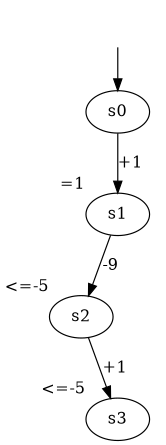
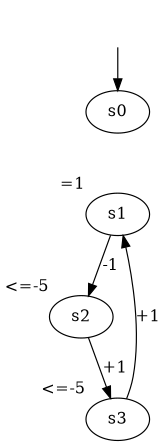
edge "s0" -> "s1 =1": now "s3 <=-5" -> "s1 =1"
edge "s1 =1" -> "s2 <=-5": label "-9" -> "-1"
